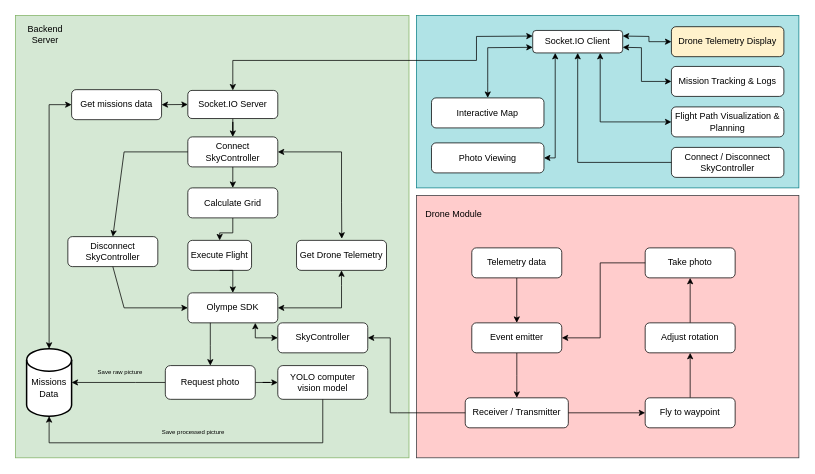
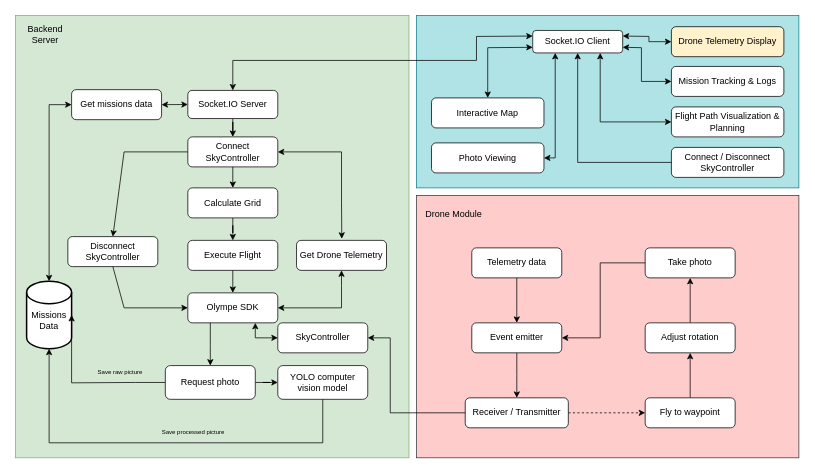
node "Execute Flight": size 64x30 -> 90x30
node "Missions Data": moved (49, 383) -> (49, 315)
edge "Receiver / Transmitter" -> "Fly to waypoint": style solid -> dashed
